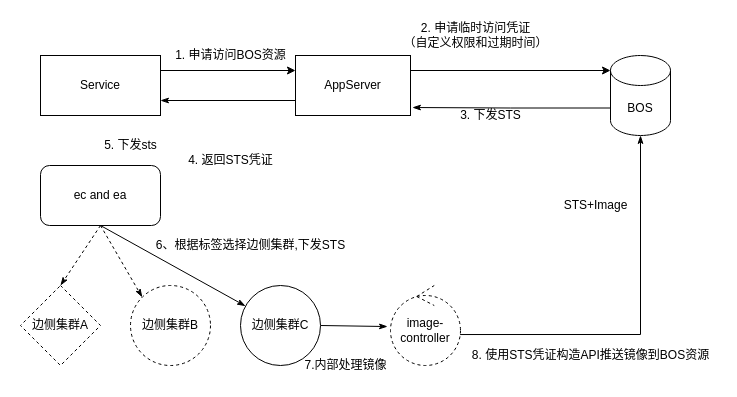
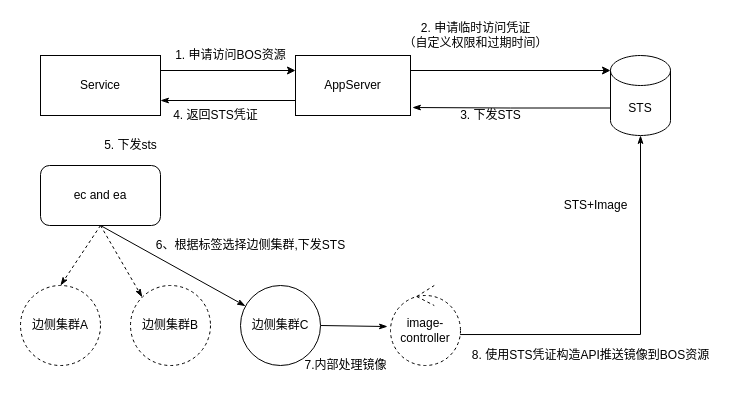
node "BOS": label "BOS" -> "STS"
node "4. 返回STS凭证": moved (231, 161) -> (216, 116)
node "边侧集群A": shape diamond -> ellipse
